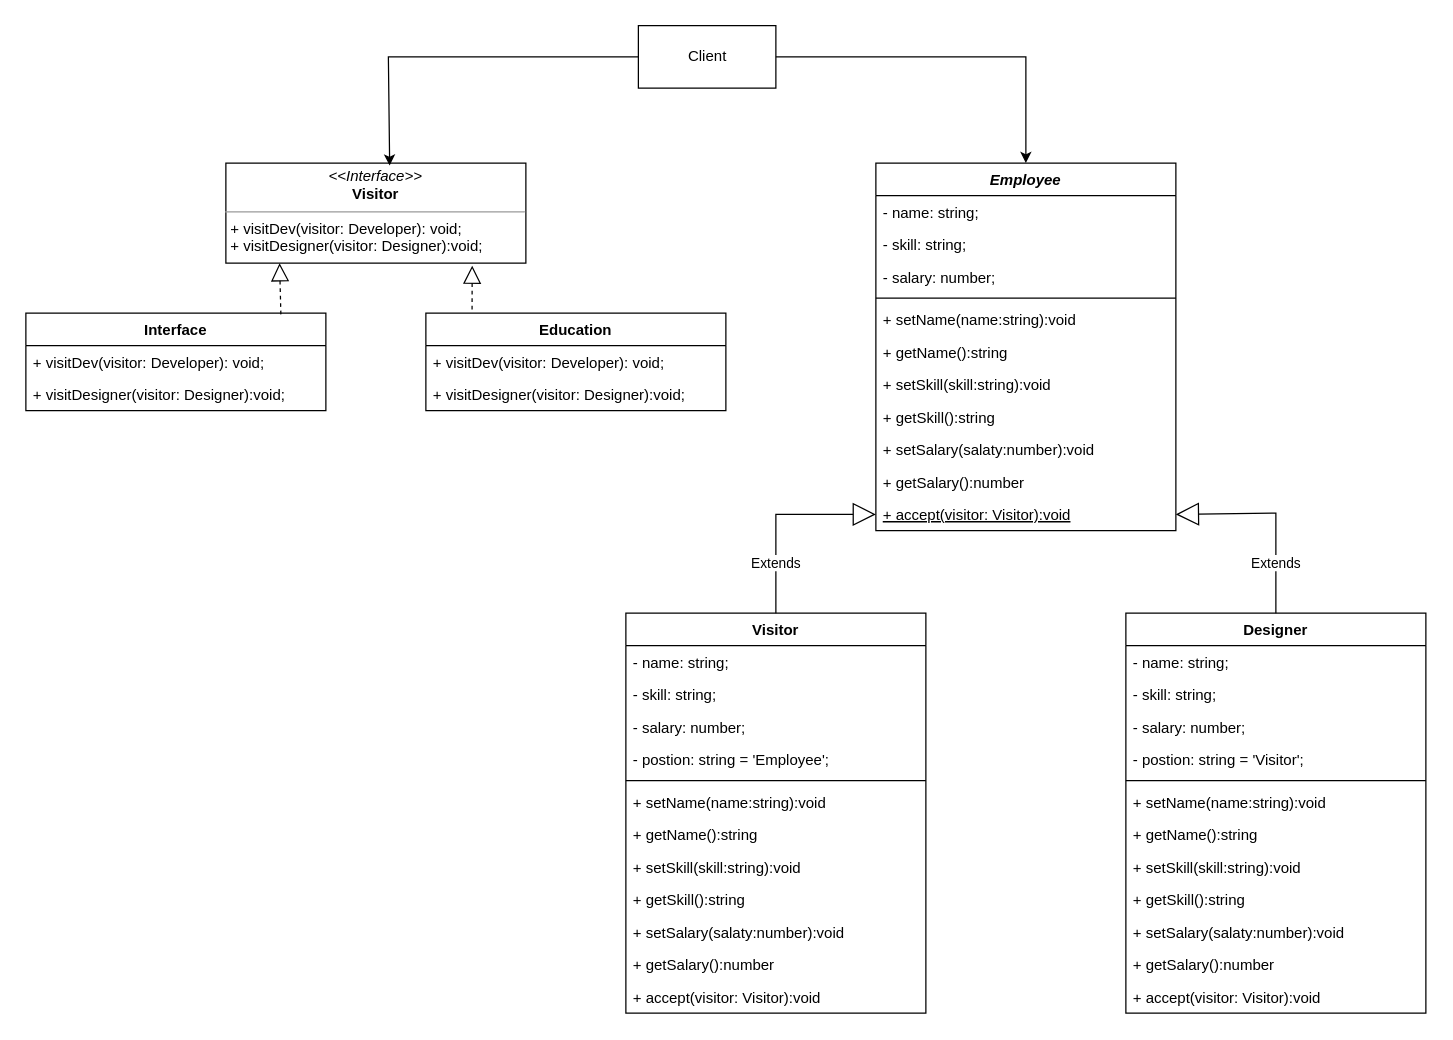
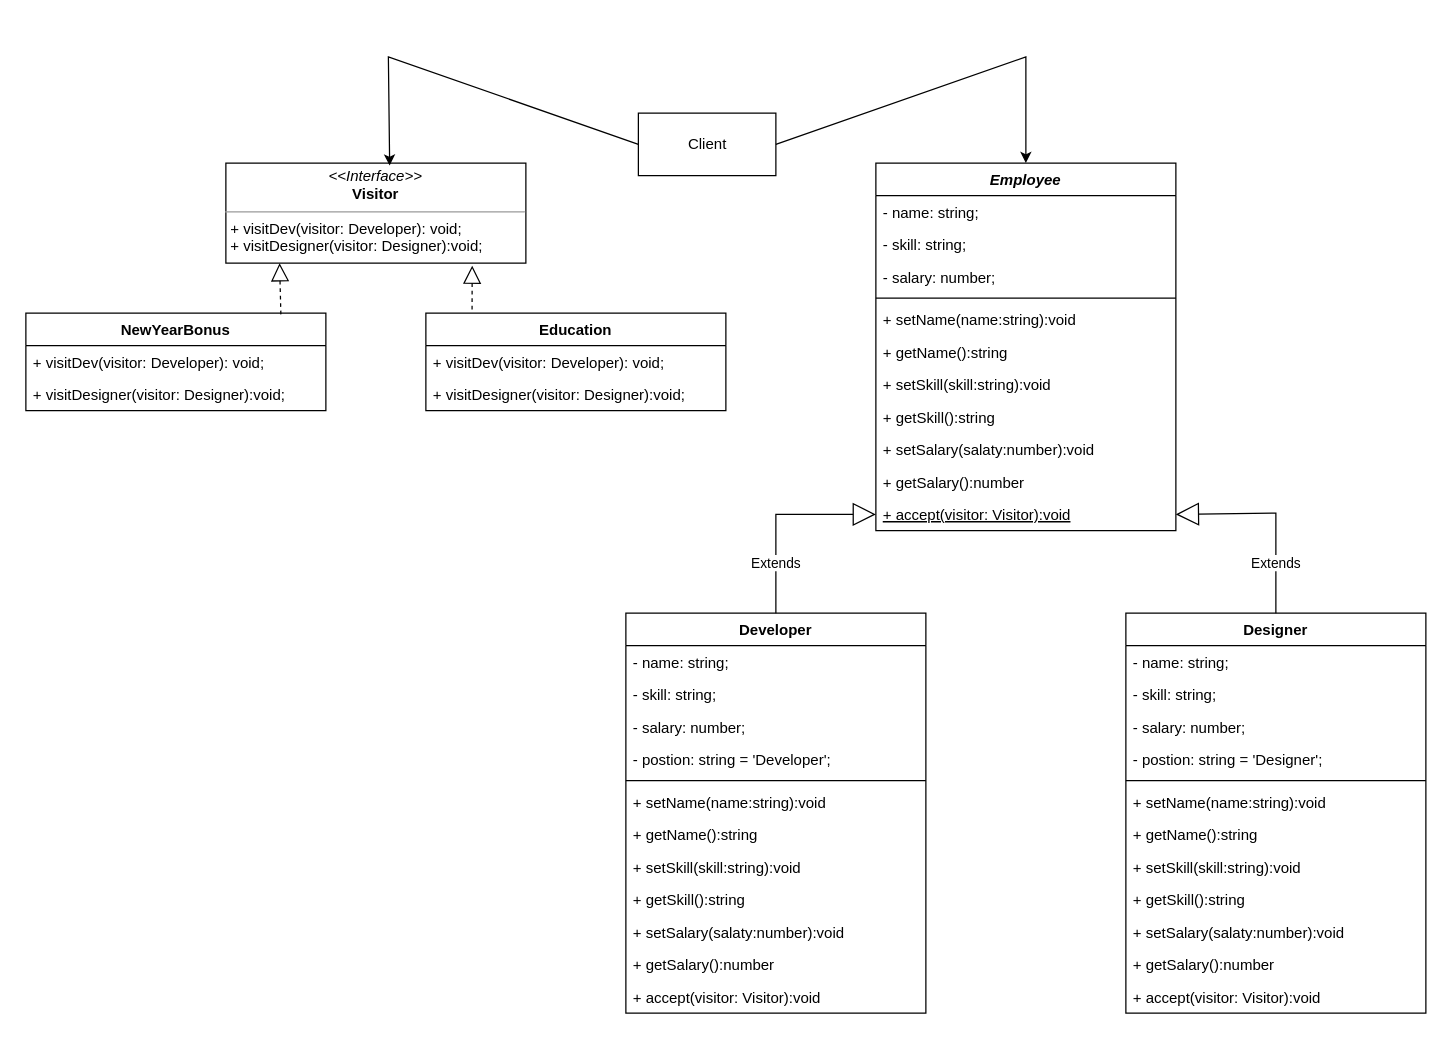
node "Client": moved (707, 57) -> (707, 144)
node "Interface": label "Interface" -> "NewYearBonus"
node "Visitor": label "Visitor" -> "Developer"
node "- postion: string = 'Employee';": label "- postion: string = 'Employee';" -> "- postion: string = 'Developer';"
node "- postion: string = 'Visitor';": label "- postion: string = 'Visitor';" -> "- postion: string = 'Designer';"
